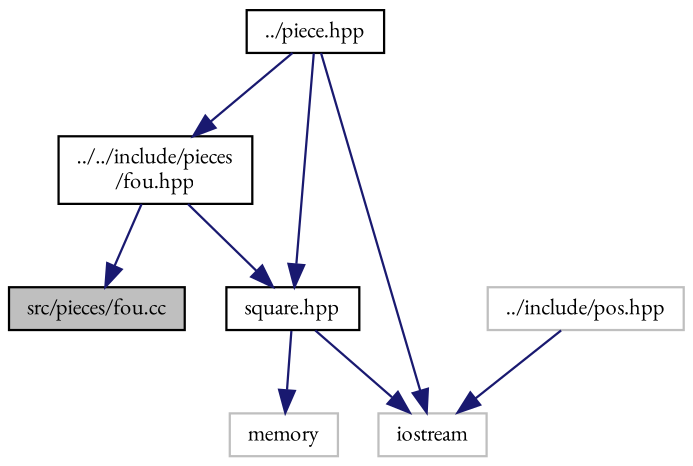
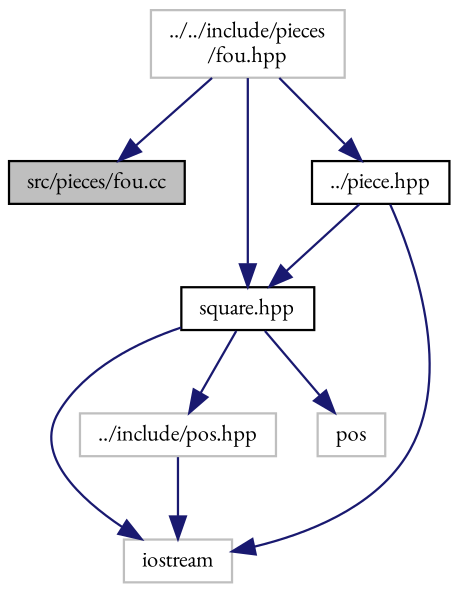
edge "../piece.hpp" -> "../../include/pieces /fou.hpp": reversed
node "../../include/pieces /fou.hpp": color black -> grey75
edge "square.hpp" -> "../include/pos.hpp": added
node "memory": label "memory" -> "pos"
